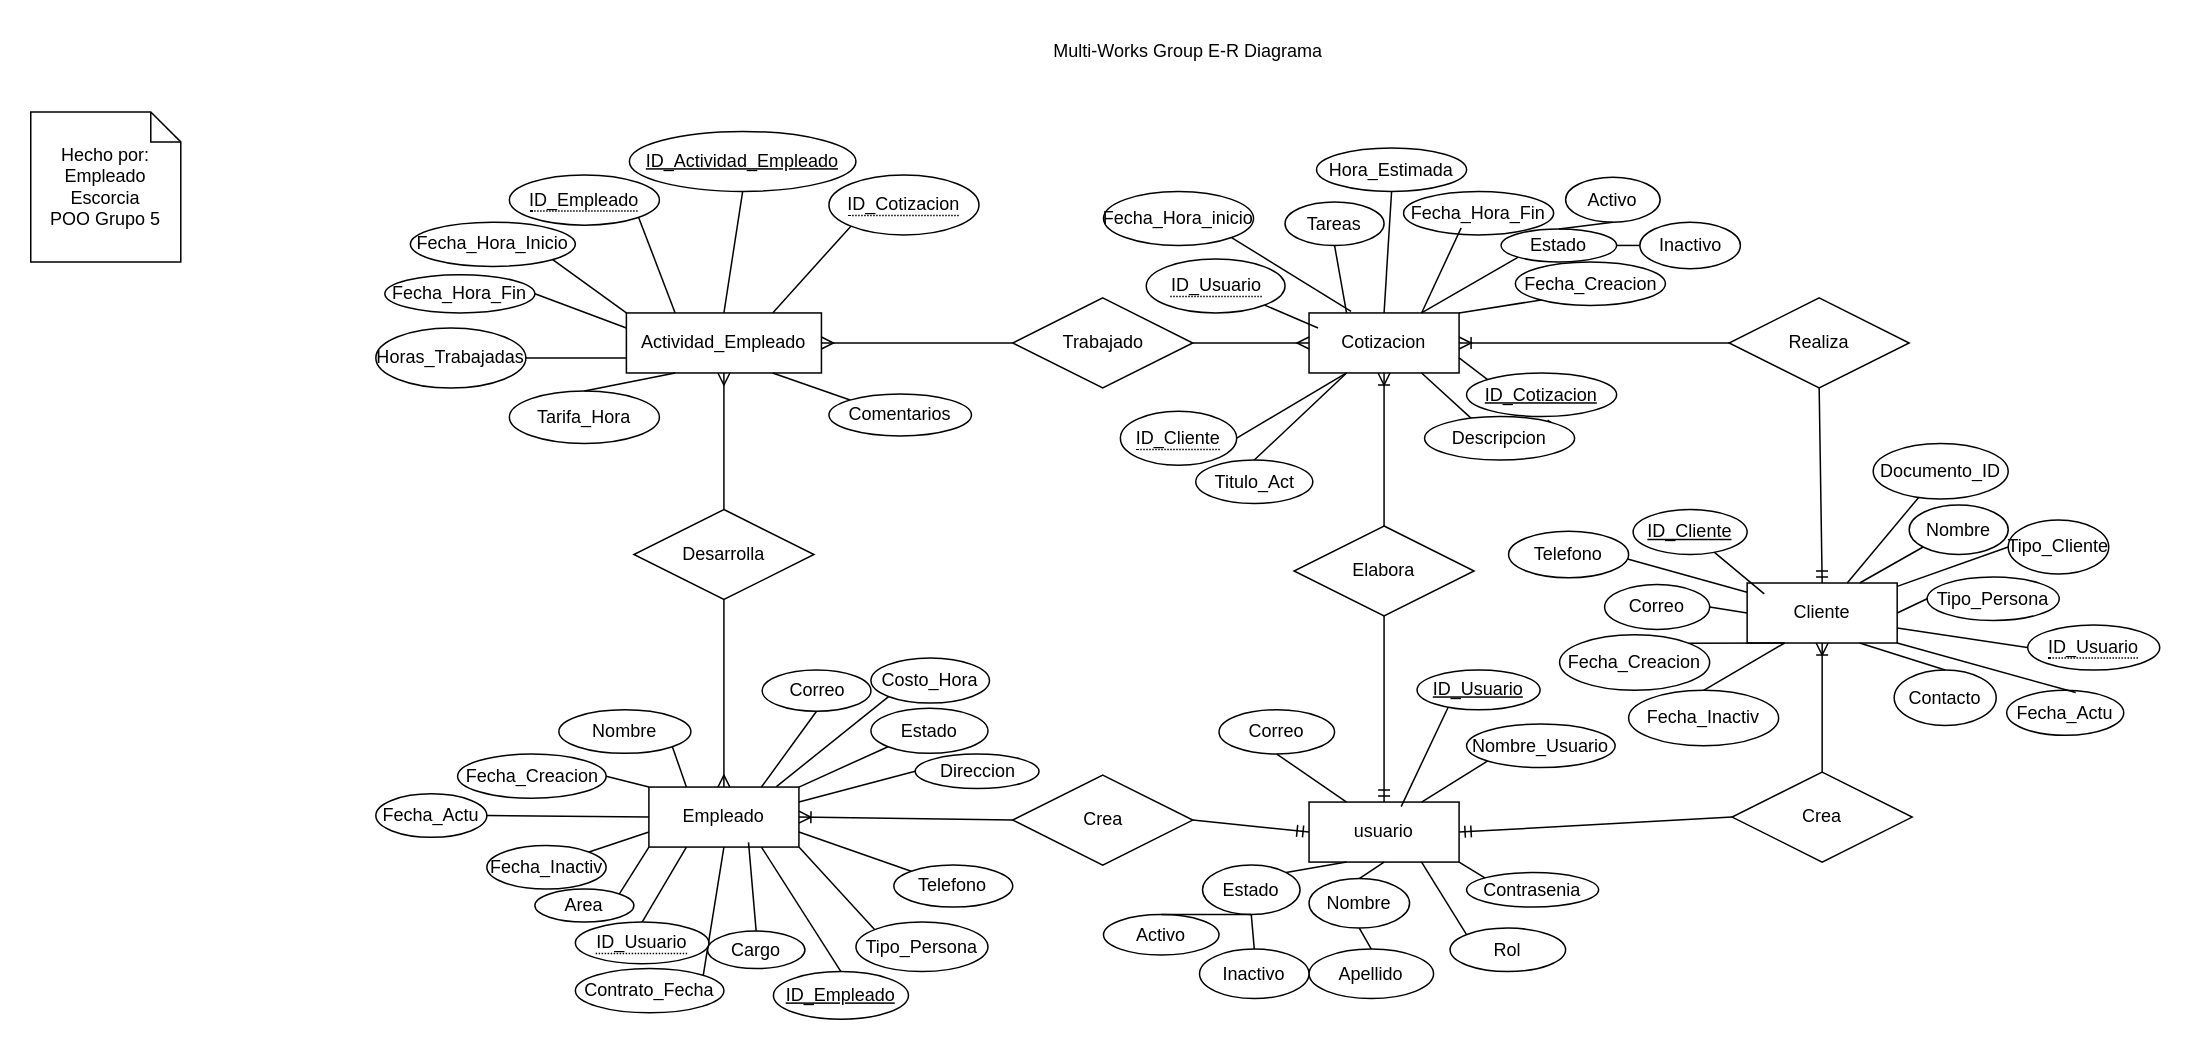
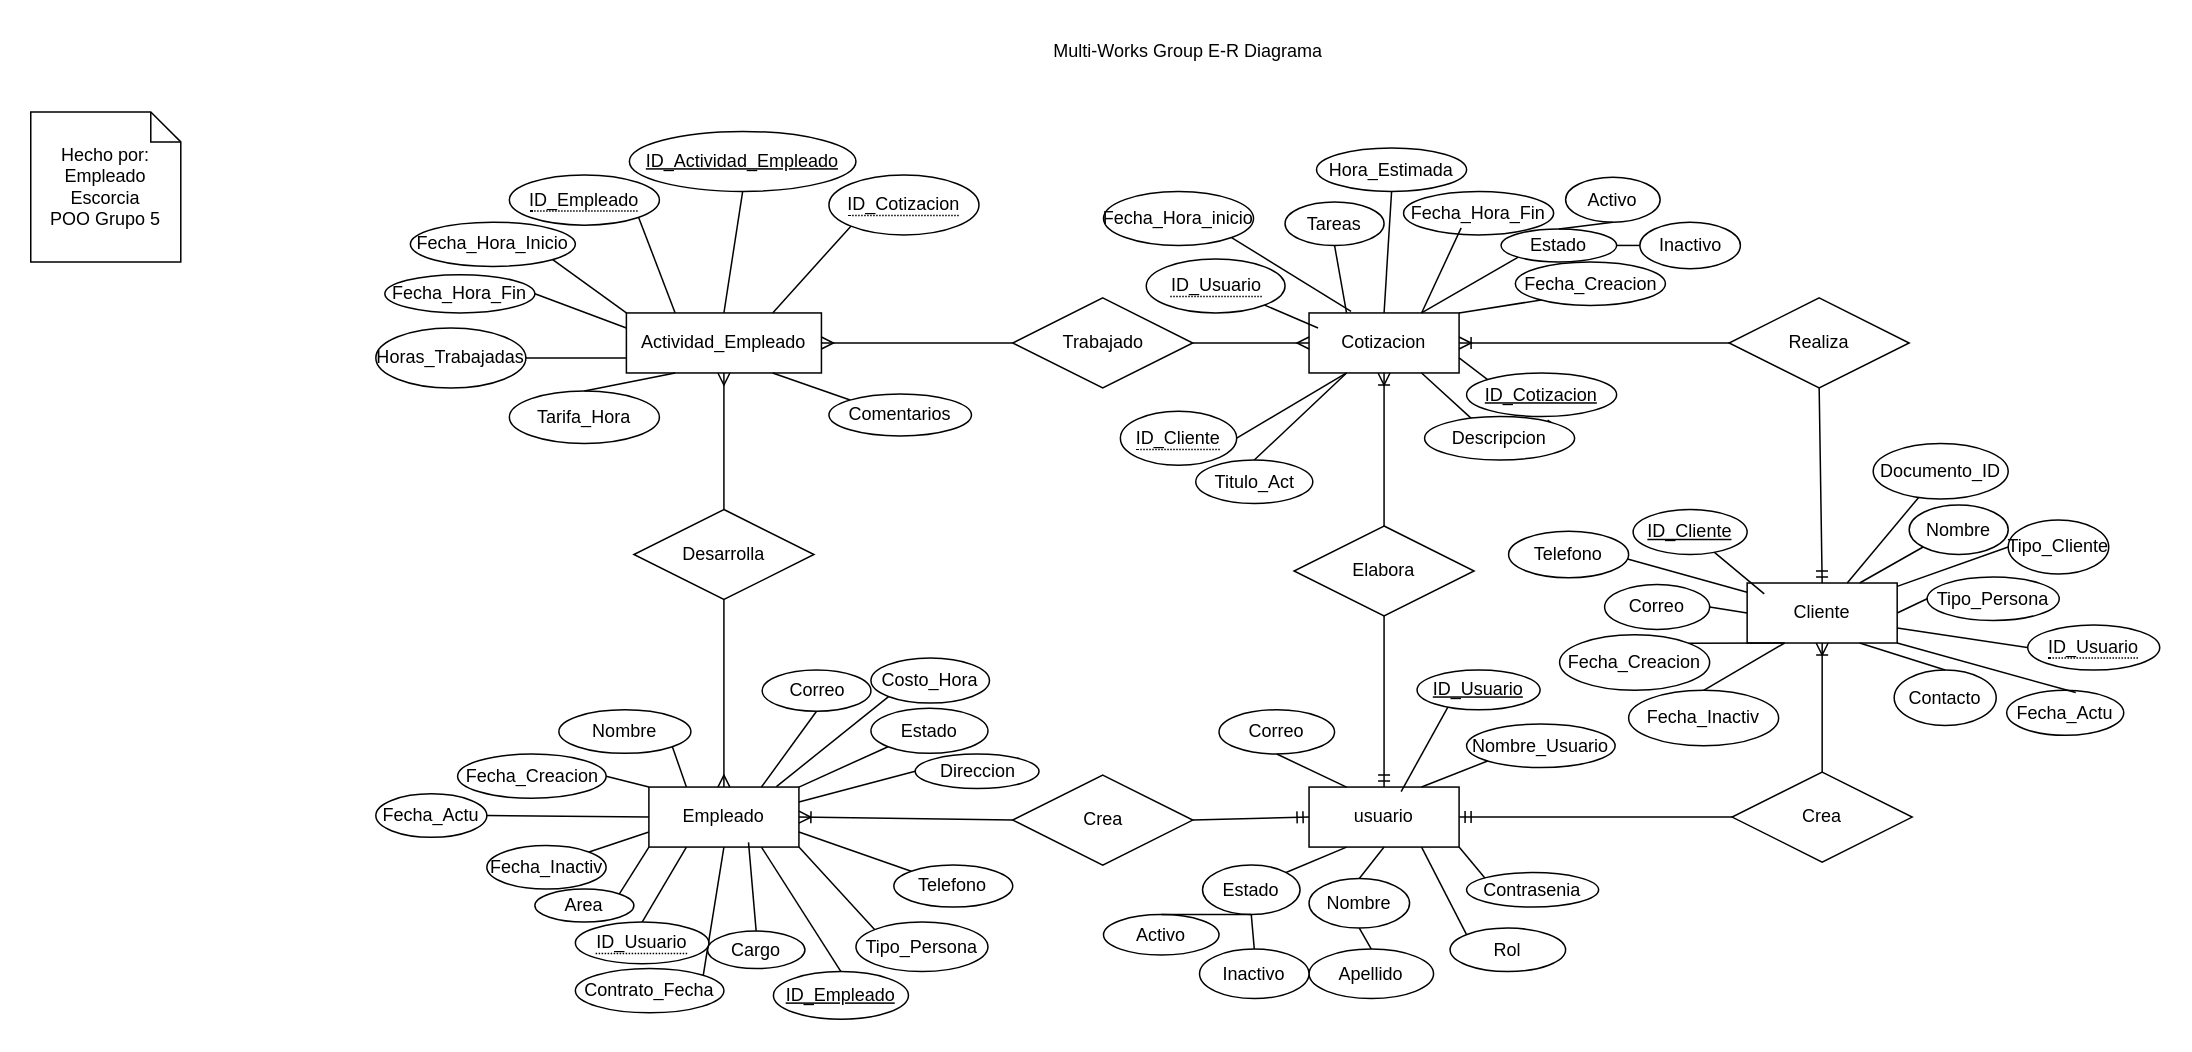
node "usuario": moved (1384, 832) -> (1384, 817)
